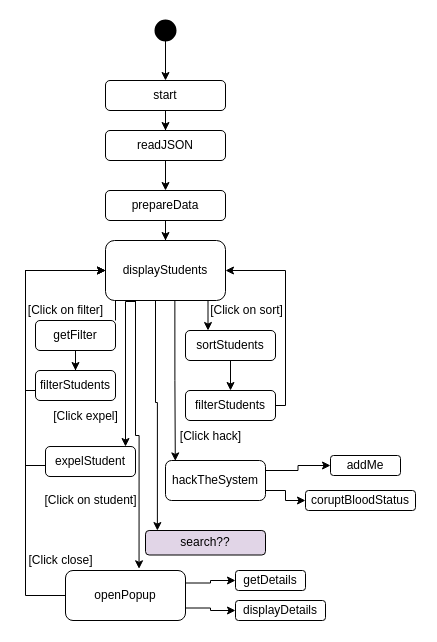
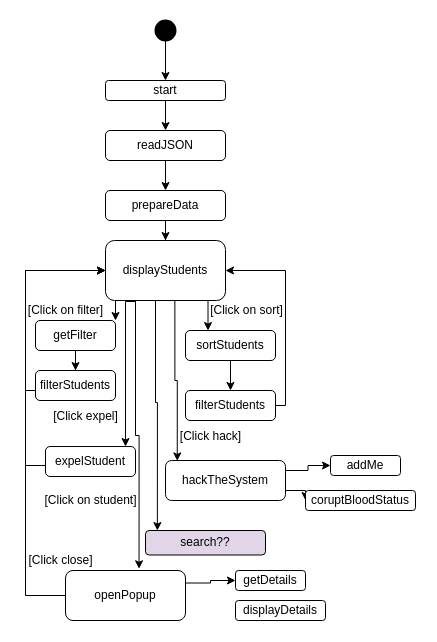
node "start": size 120x30 -> 120x20
edge "displayStudents" -- "getFilter": arrowhead none -> classic
node "hackTheSystem": size 100x40 -> 120x40
edge "openPopup" -> "displayDetails": removed
